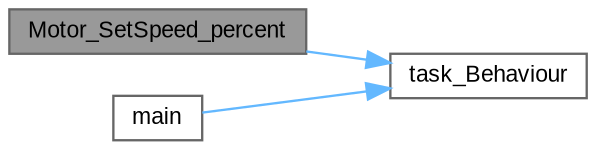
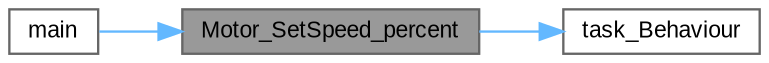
edge "main" -> "task_Behaviour": now "main" -> "Motor_SetSpeed_percent"
